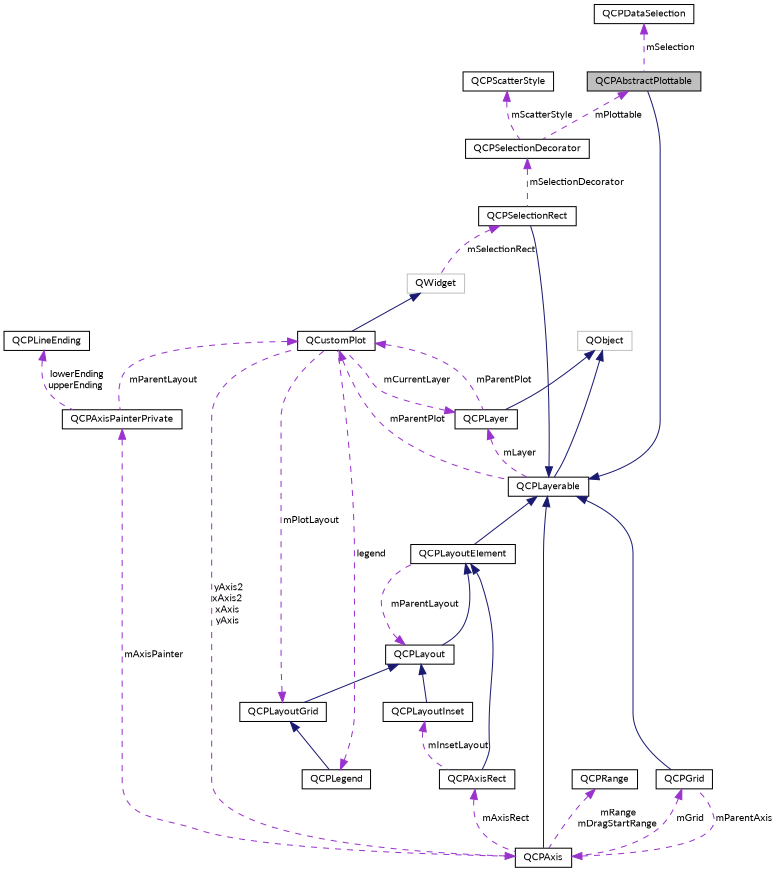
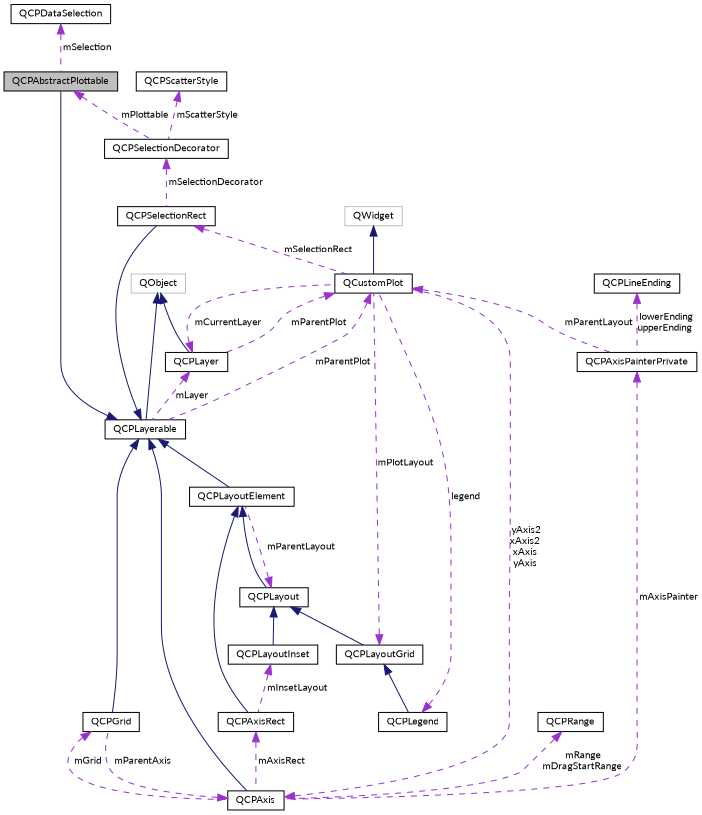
edge "QWidget" -> "QCPSelectionRect": now "QCustomPlot" -> "QCPSelectionRect"
